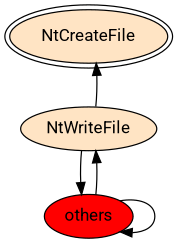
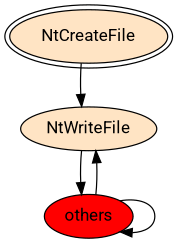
edge "NtWriteFile" -> "NtCreateFile": reversed
